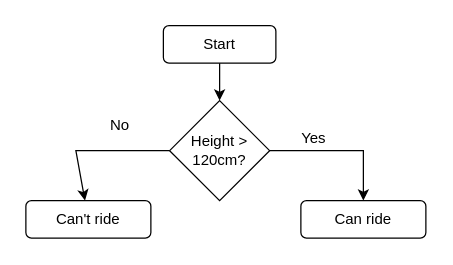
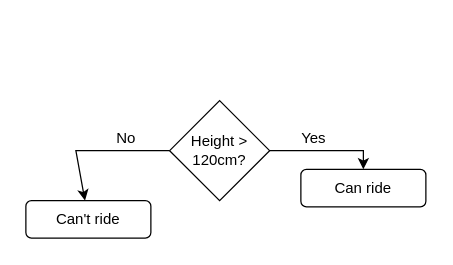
node "Start": removed
edge "Start" -> "Height > 120cm?": removed
node "No": moved (119, 126) -> (126, 138)
node "Can ride": moved (363, 219) -> (363, 188)
